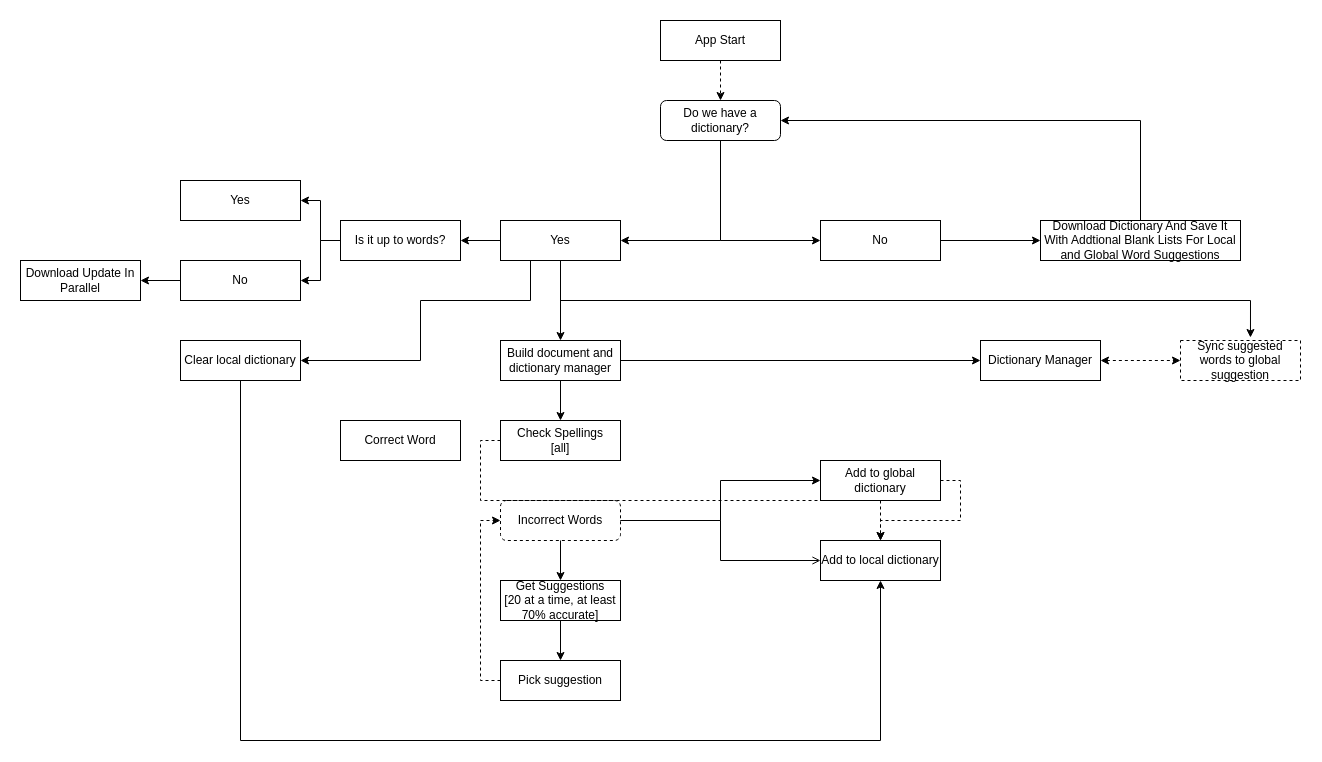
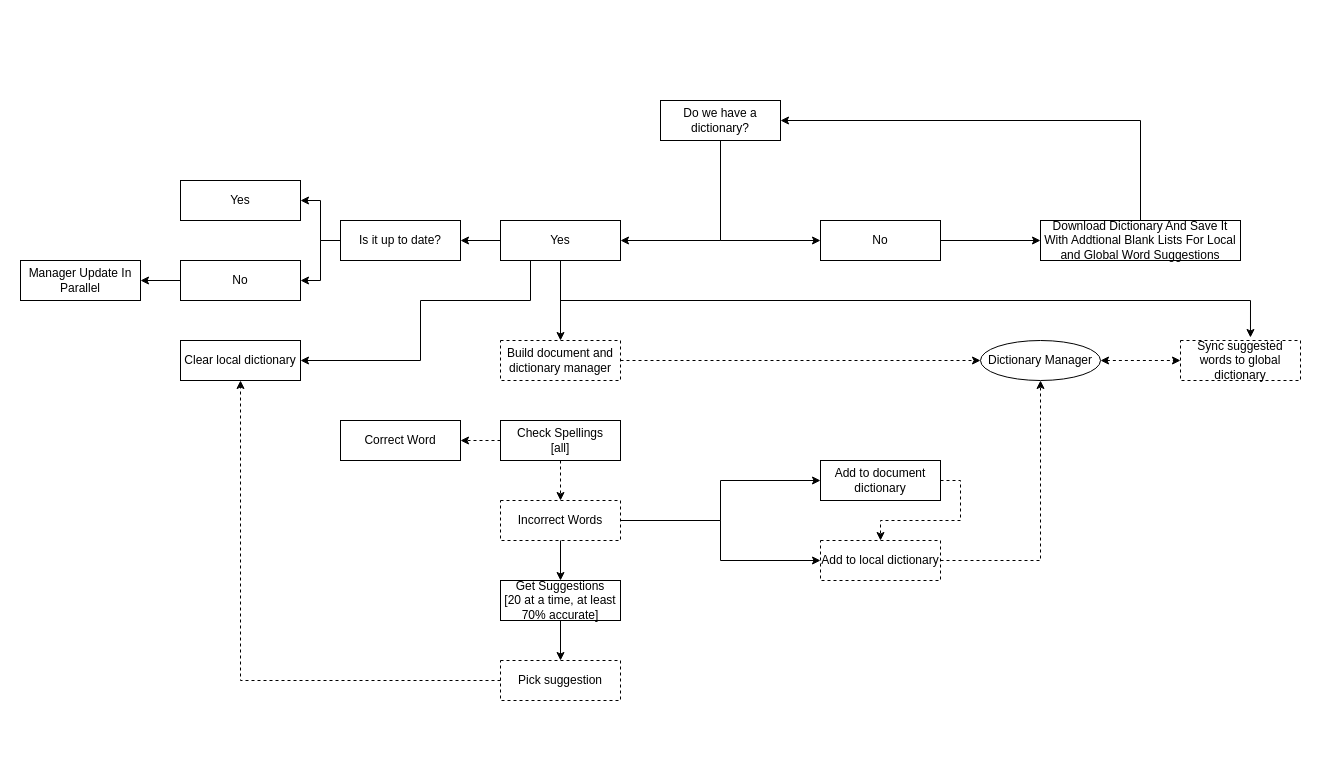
node "App Start": removed
edge "App Start" -> "Do we have a dictionary?": removed
node "Do we have a dictionary?": shape rounded rectangle -> rectangle
node "Is it up to words?": label "Is it up to words?" -> "Is it up to date?"
node "Download Update In Parallel": label "Download Update In Parallel" -> "Manager Update In Parallel"
node "Build document and dictionary manager": style solid -> dashed
edge "Build document and dictionary manager" -> "Dictionary Manager": style solid -> dashed
node "Dictionary Manager": shape rectangle -> ellipse
node "Sync suggested words to global suggestion": label "Sync suggested words to global suggestion" -> "Sync suggested words to global dictionary"
edge "Build document and dictionary manager" -> "Check Spellings [all]": removed
edge "Check Spellings [all]" -> "Incorrect Words": added
node "Add to global dictionary": label "Add to global dictionary" -> "Add to document dictionary"
edge "Check Spellings [all]" -> "Add to local dictionary": now "Check Spellings [all]" -> "Correct Word"
node "Incorrect Words": shape rounded rectangle -> rectangle
edge "Add to local dictionary" -> "Dictionary Manager": added
edge "Incorrect Words" -> "Add to local dictionary": arrowhead open -> classic
node "Add to local dictionary": style solid -> dashed
edge "Pick suggestion" -> "Incorrect Words": now "Pick suggestion" -> "Clear local dictionary"
node "Pick suggestion": style solid -> dashed
edge "Clear local dictionary" -> "Add to local dictionary": removed
